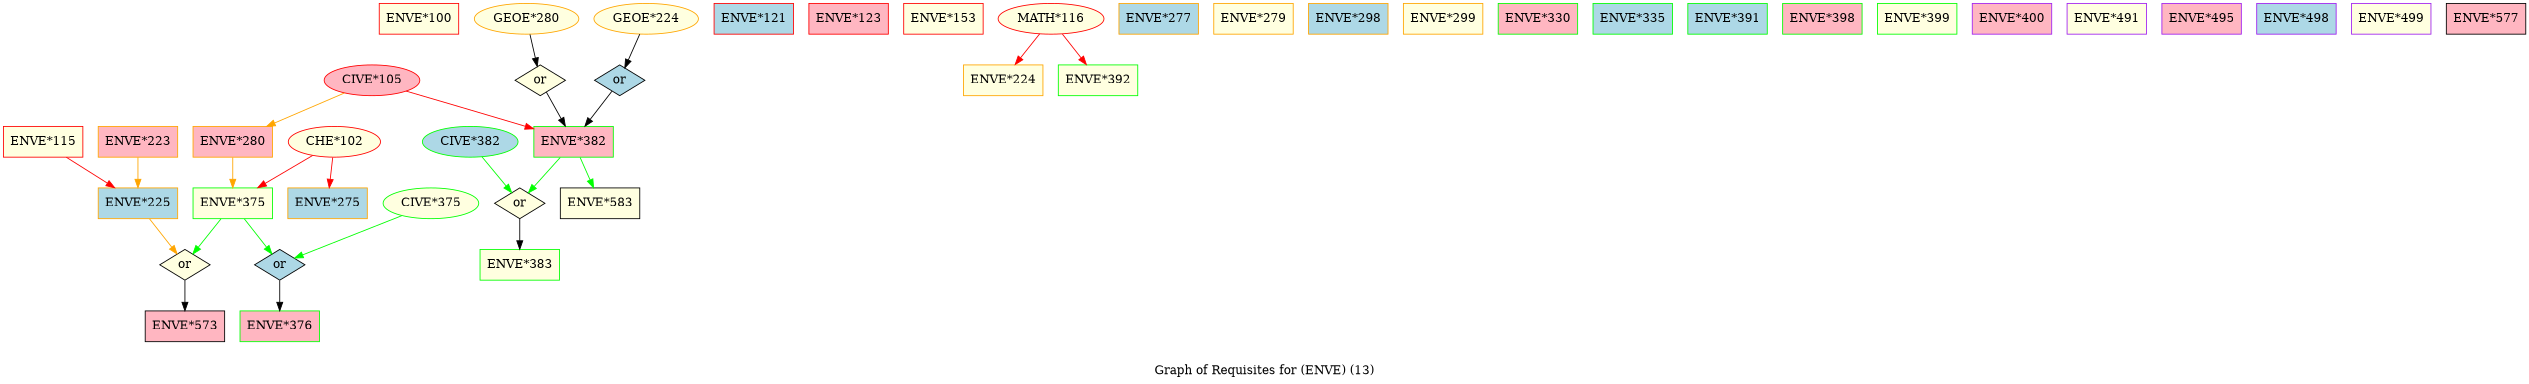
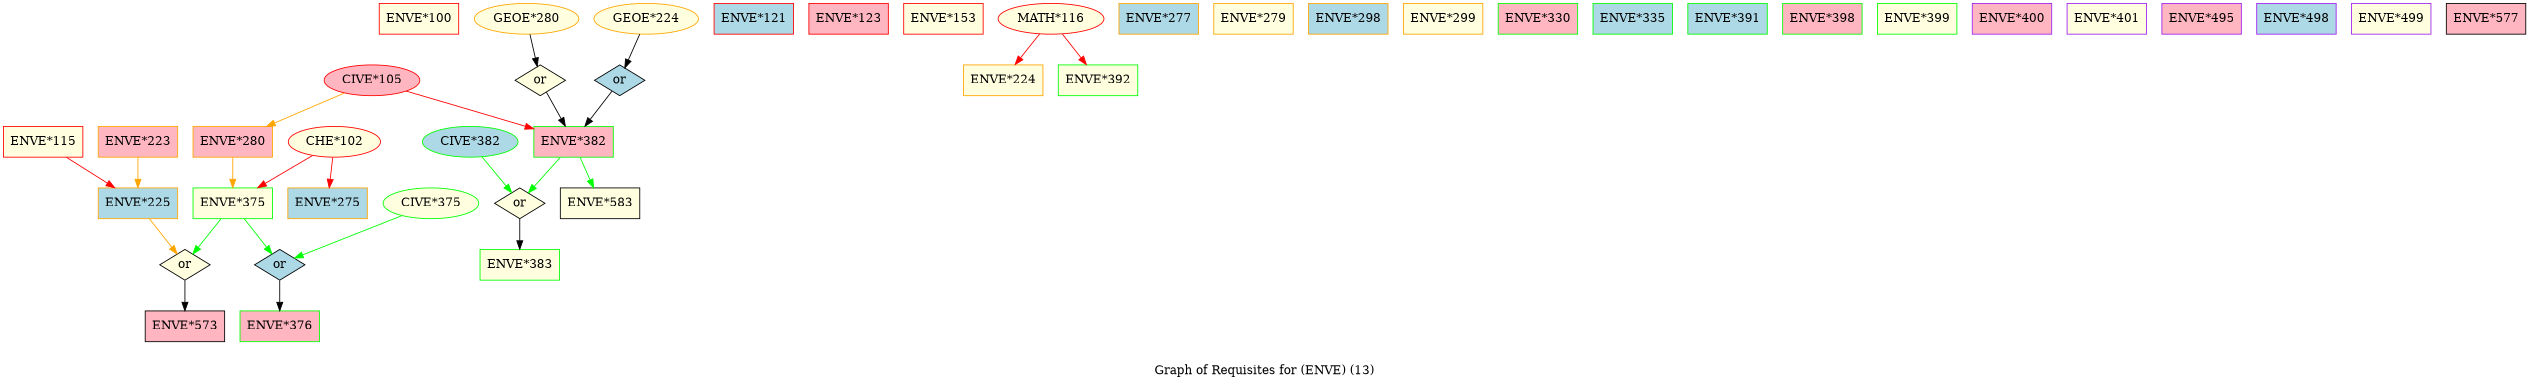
node "ENVE*491": label "ENVE*491" -> "ENVE*401"
